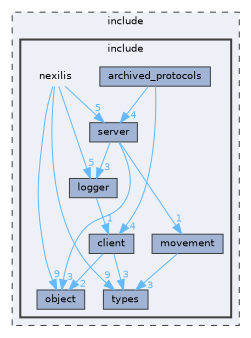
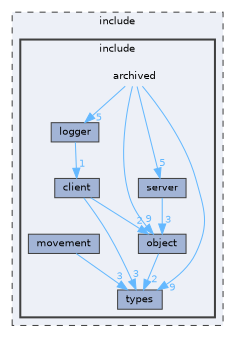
node "nexilis": label "nexilis" -> "archived"
node "archived_protocols": removed
edge "server" -> "logger": removed
edge "server" -> "movement": removed
edge "object" -> "types": added
